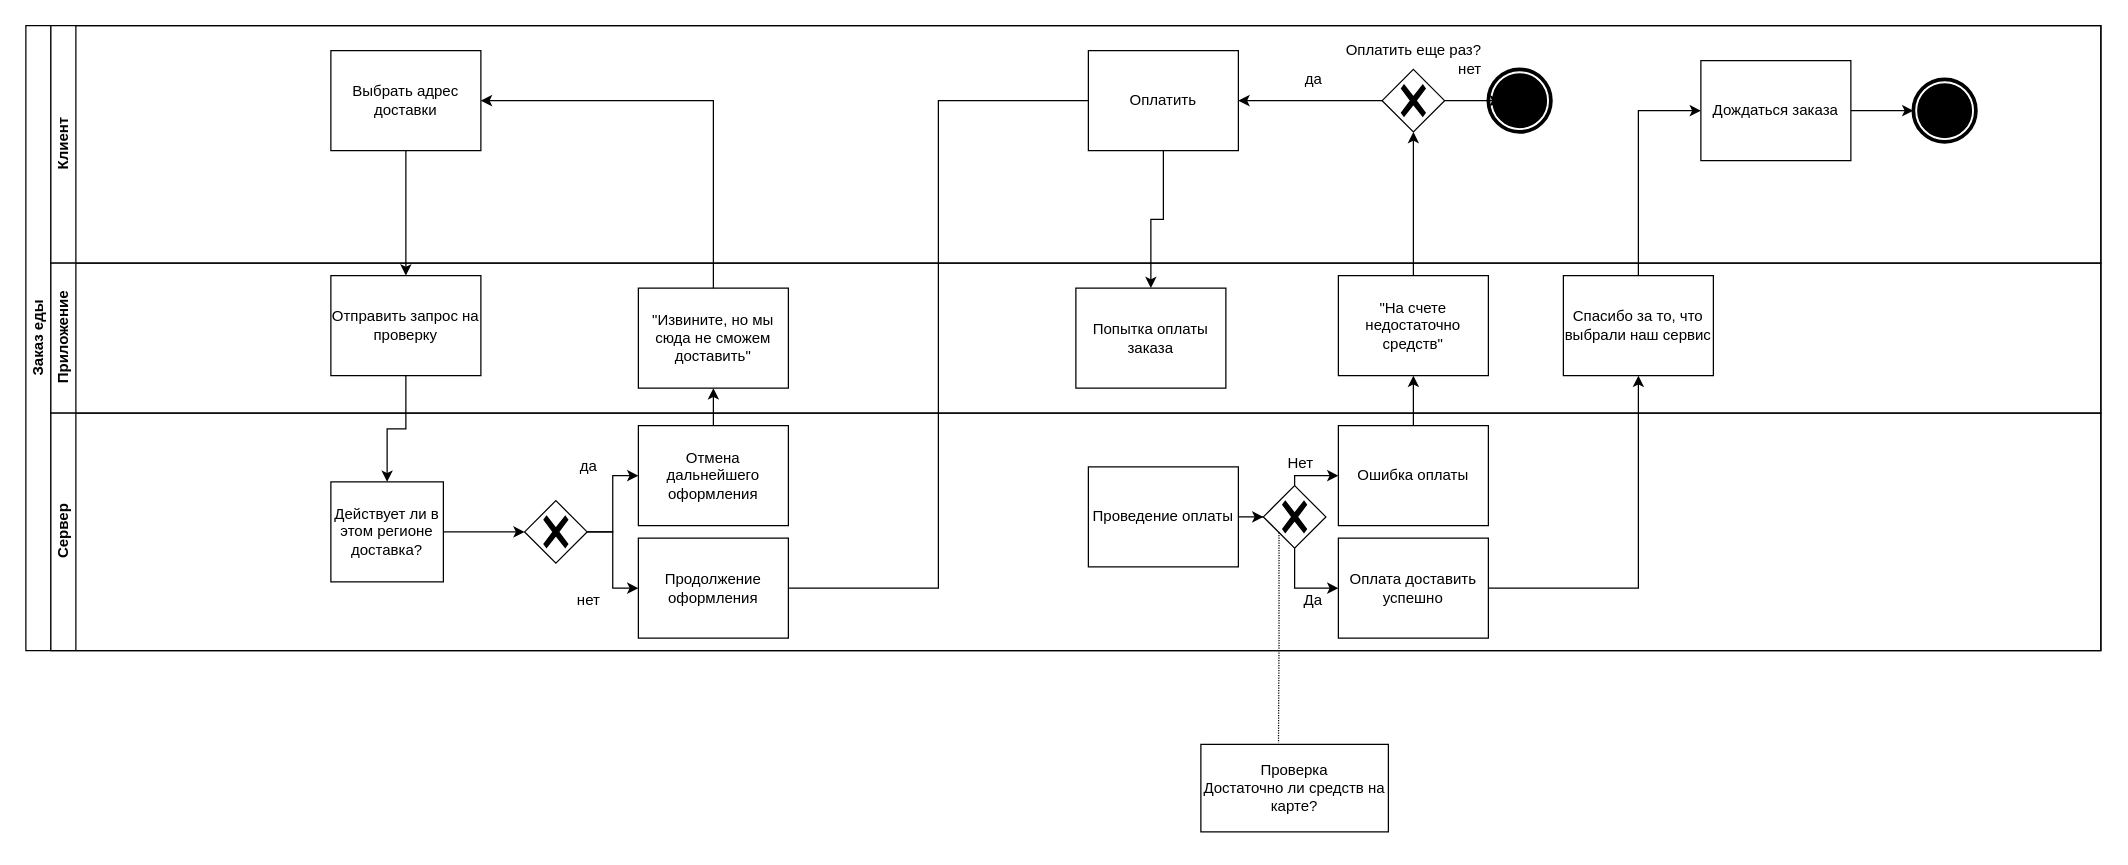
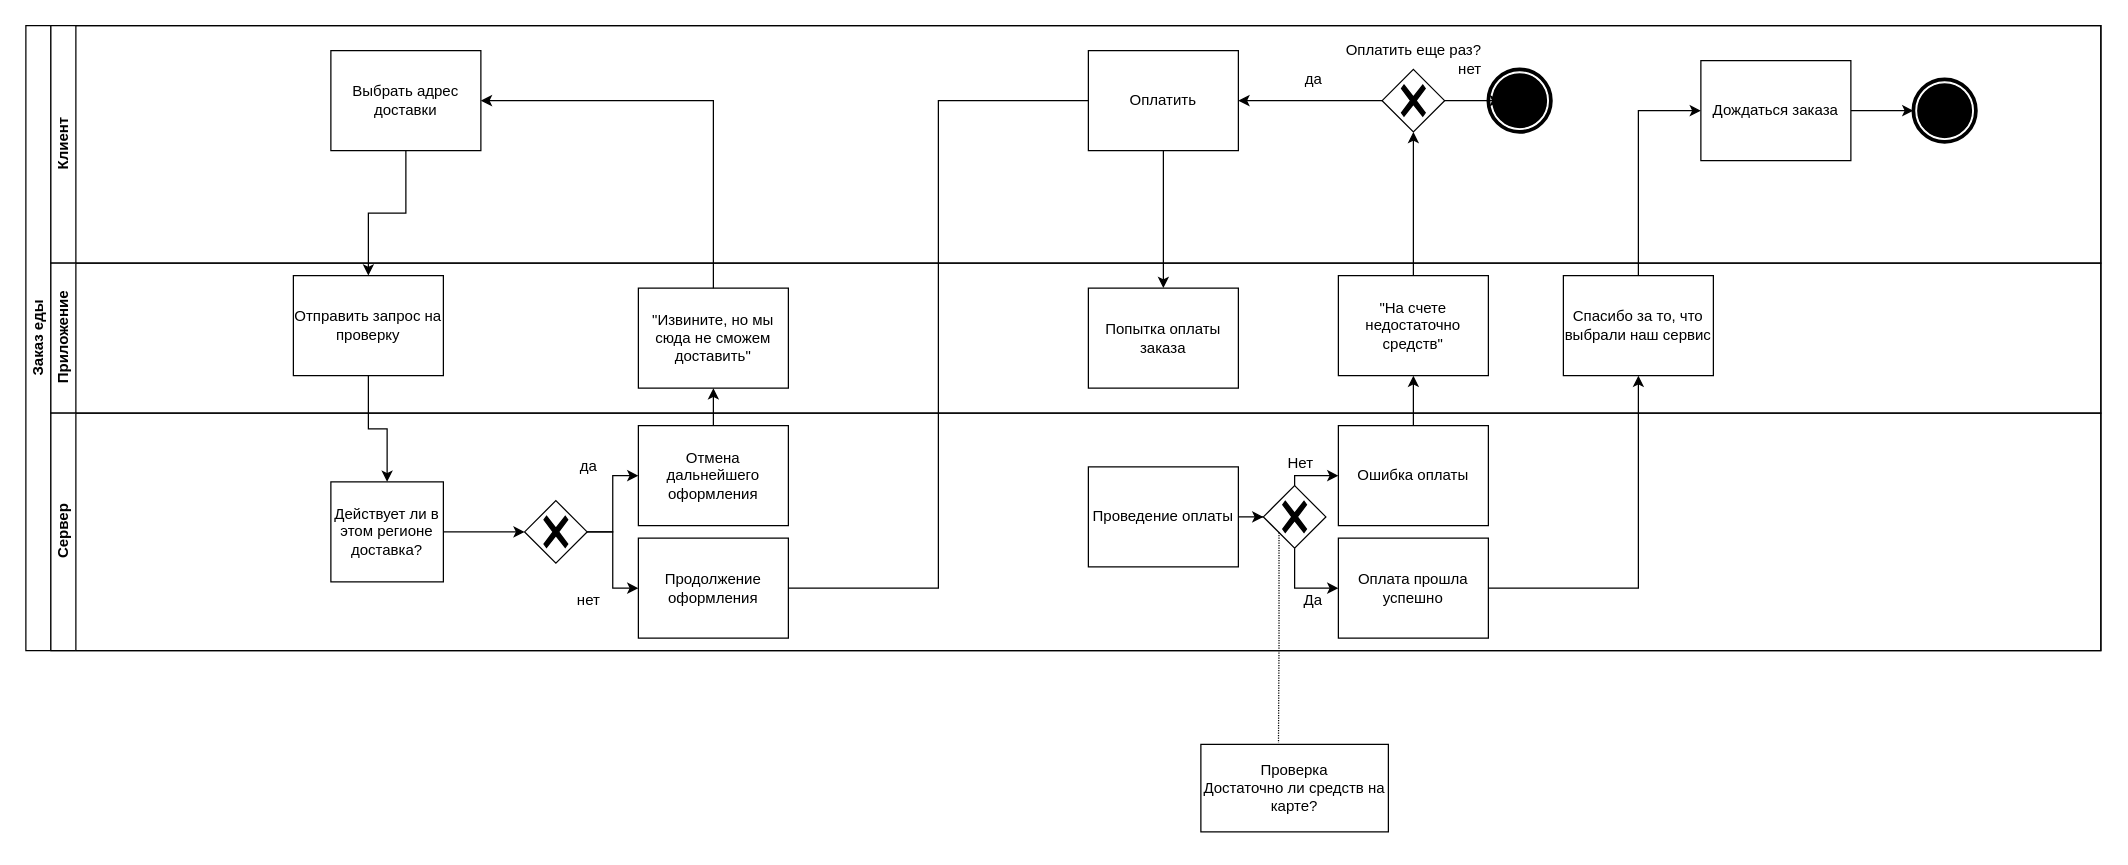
node "Отправить запрос на проверку": moved (406, 326) -> (368, 326)
node "Попытка оплаты заказа": moved (1151, 338) -> (1163, 338)
node "Оплата доставить успешно": label "Оплата доставить успешно" -> "Оплата прошла успешно"
